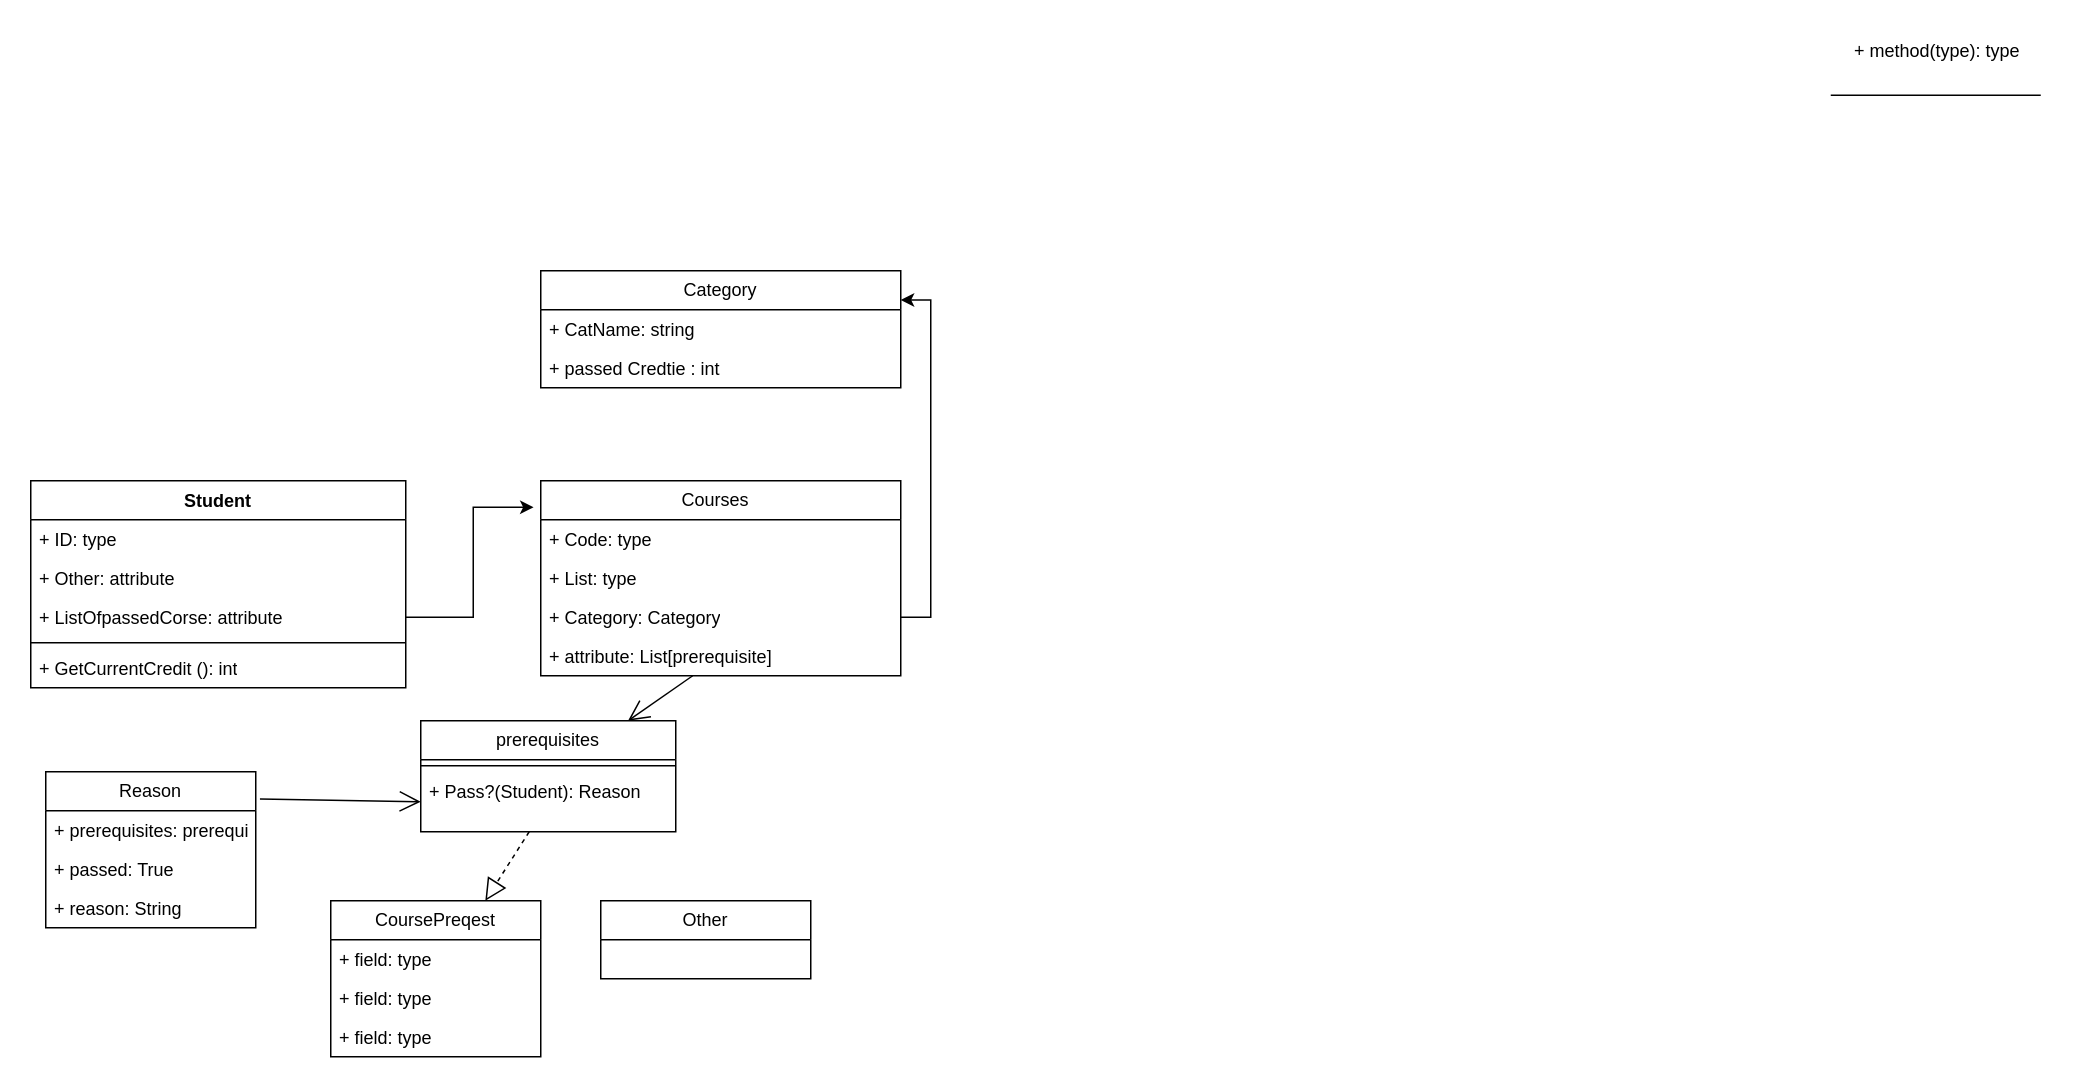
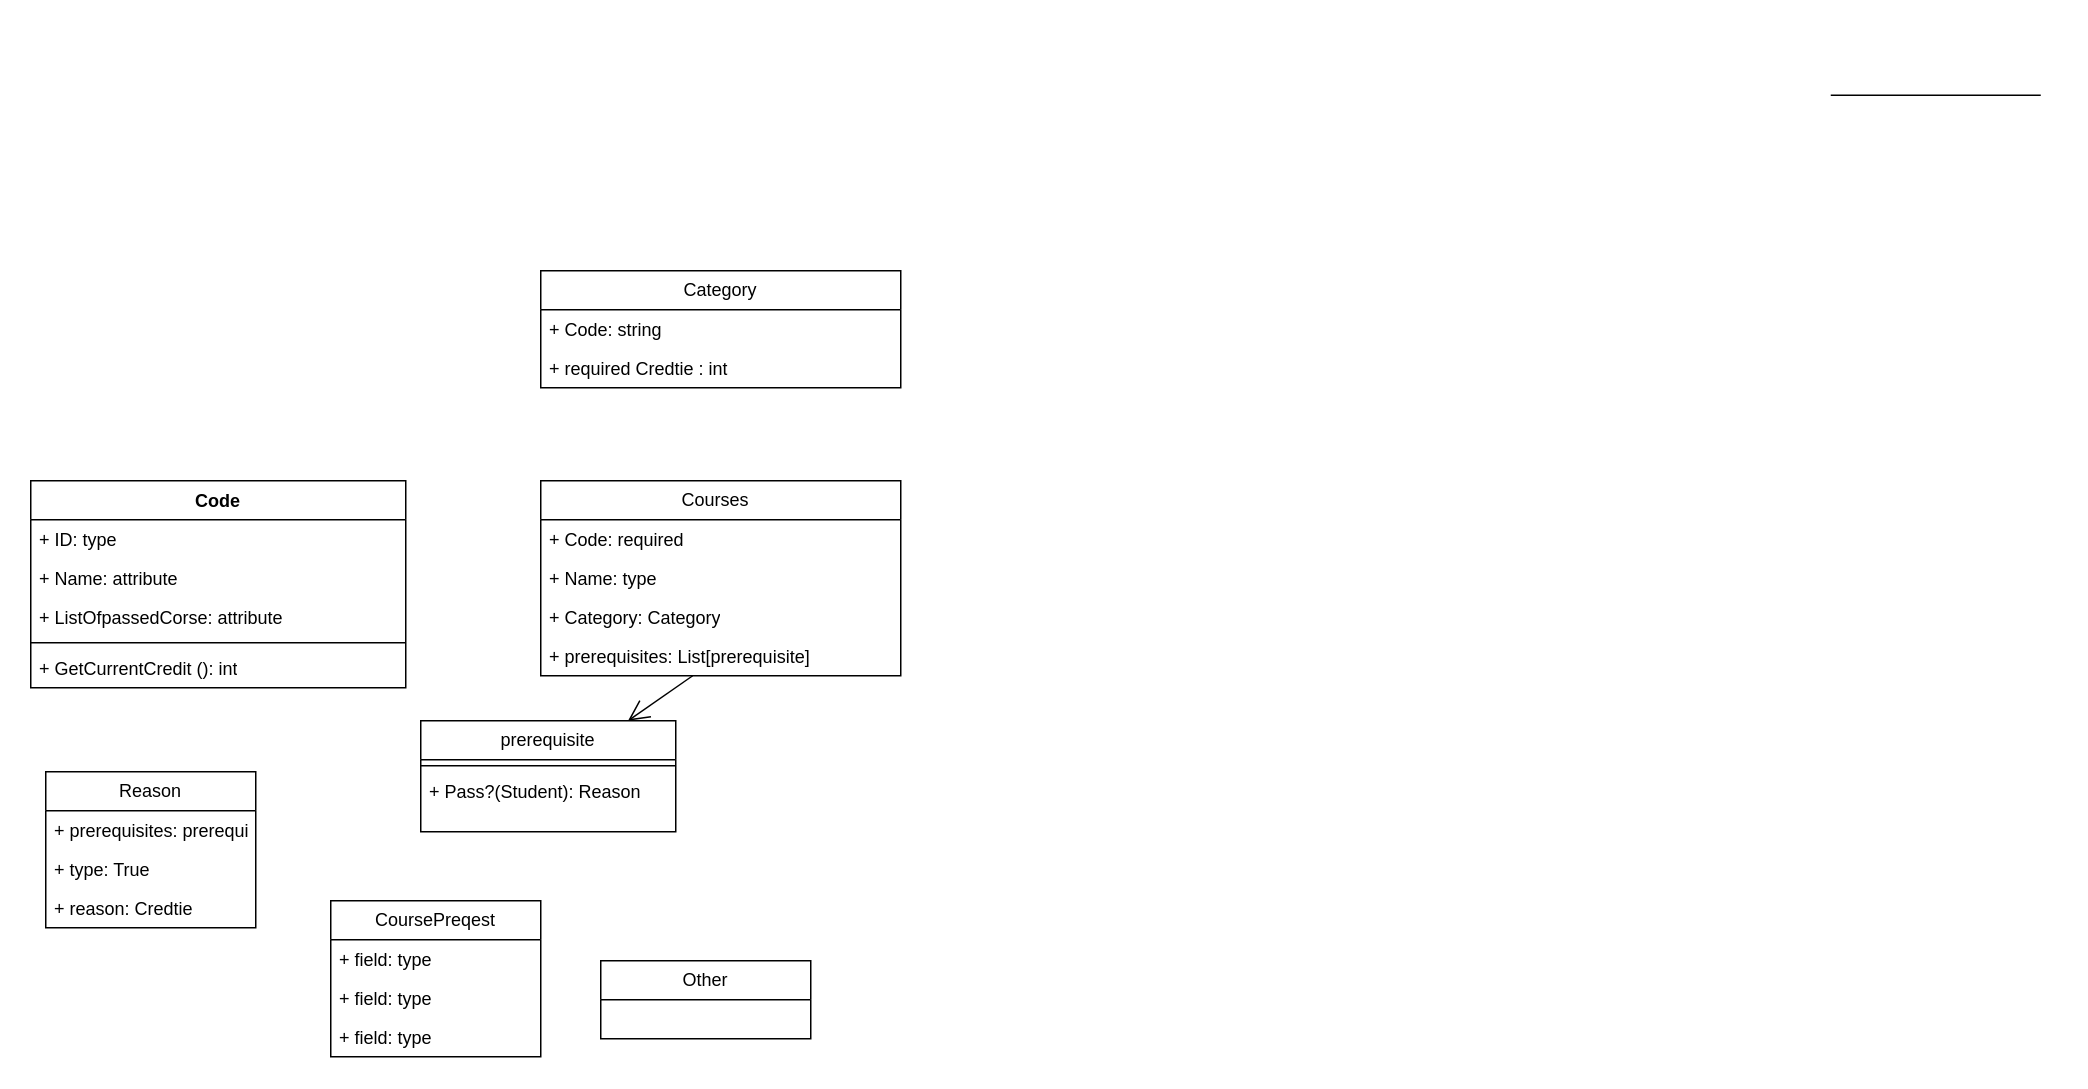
node "+ method(type): type": removed
node "+ CatName: string": label "+ CatName: string" -> "+ Code: string"
node "+ passed Credtie : int": label "+ passed Credtie : int" -> "+ required Credtie : int"
edge "+ Category: Category" -> "Category": removed
node "Student": label "Student" -> "Code"
node "+ Code: type": label "+ Code: type" -> "+ Code: required"
edge "+ ListOfpassedCorse: attribute" -> "Courses": removed
node "+ Other: attribute": label "+ Other: attribute" -> "+ Name: attribute"
node "+ List: type": label "+ List: type" -> "+ Name: type"
node "+ attribute: List[prerequisite]": label "+ attribute: List[prerequisite]" -> "+ prerequisites: List[prerequisite]"
node "prerequisites": label "prerequisites" -> "prerequisite"
edge "Reason" -> "+ Pass?(Student): Reason": removed
edge "+ Pass?(Student): Reason" -> "CoursePreqest": removed
node "+ passed: True": label "+ passed: True" -> "+ type: True"
node "+ reason: String": label "+ reason: String" -> "+ reason: Credtie"
node "Other": moved (706, 940) -> (706, 1000)
